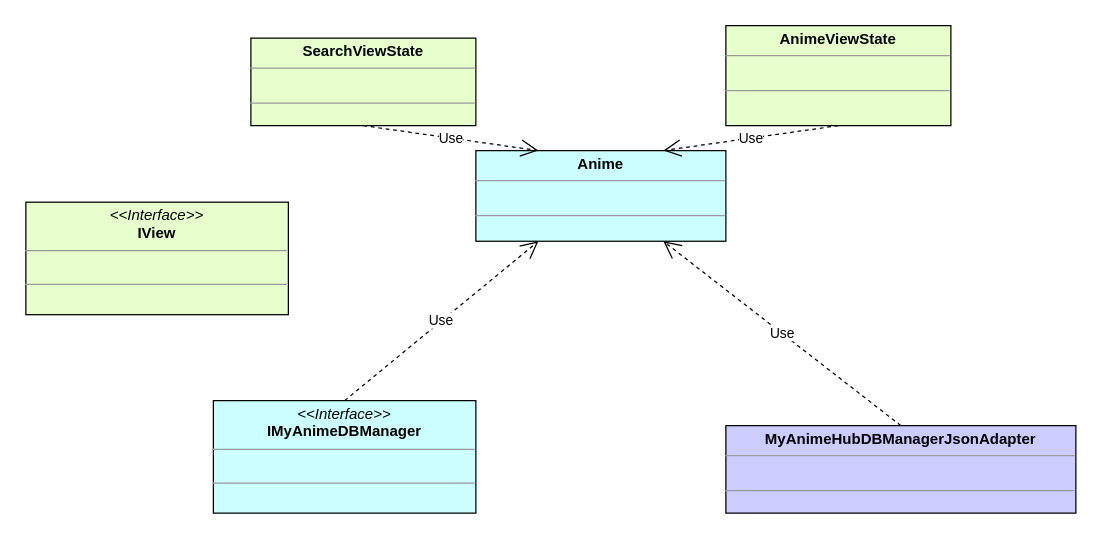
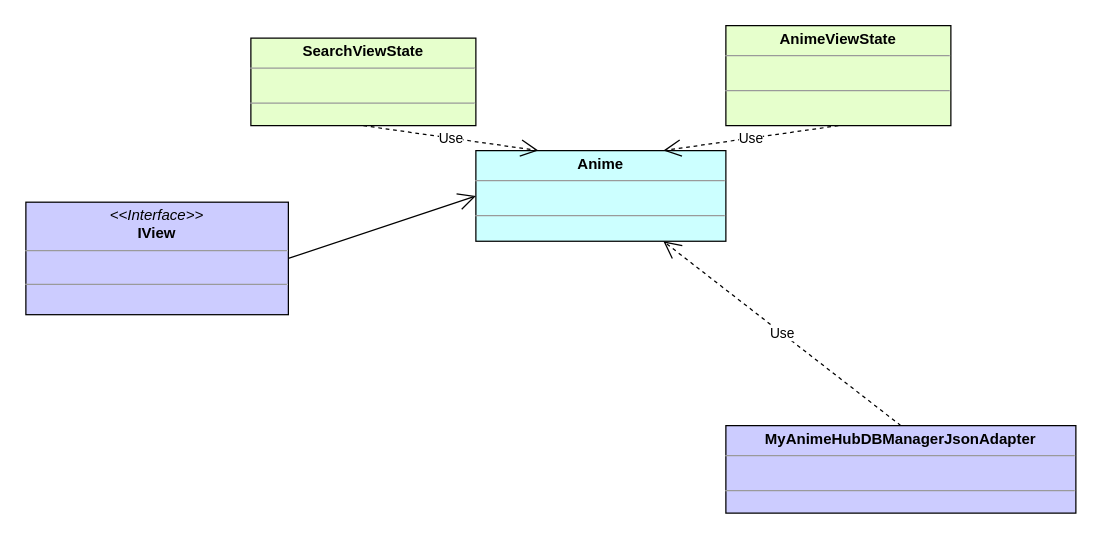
edge "<<Interface>> IView" -> "Anime": added
node "<<Interface>> IView": fillcolor #e6ffcc -> #ccccff
edge "<<Interface>> IMyAnimeDBManager" -> "Anime": removed, label "Use"
node "<<Interface>> IMyAnimeDBManager": removed
